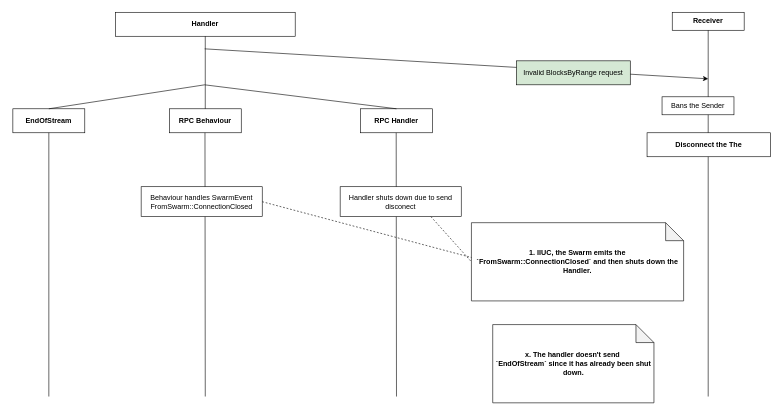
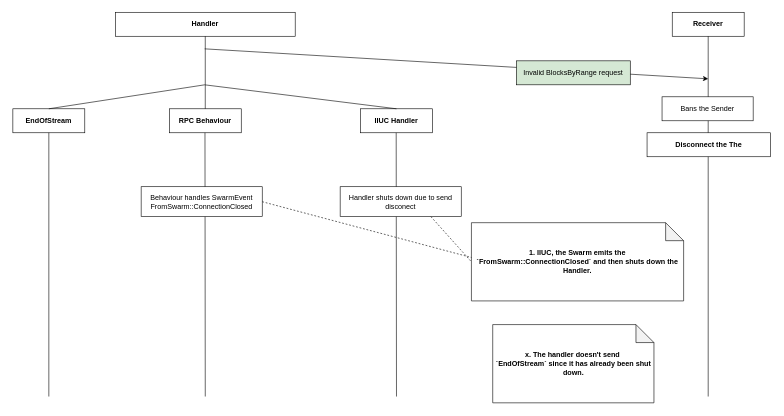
node "Receiver": size 72x18 -> 72x24
node "Bans the Sender": size 72x18 -> 91x24
node "RPC Handler": label "RPC Handler" -> "IIUC Handler"
